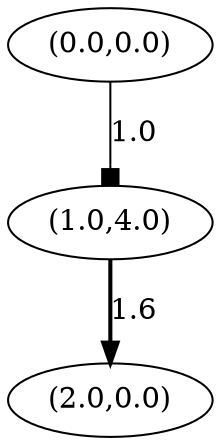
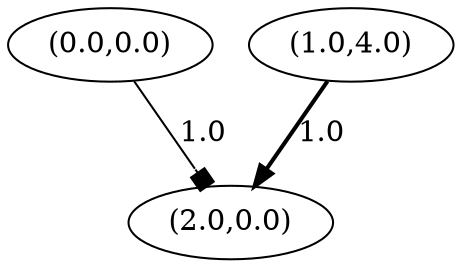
edge "(0.0,0.0)" -> "(1.0,4.0)": now "(0.0,0.0)" -> "(2.0,0.0)"
edge "(1.0,4.0)" -> "(2.0,0.0)": label "1.6" -> "1.0"
